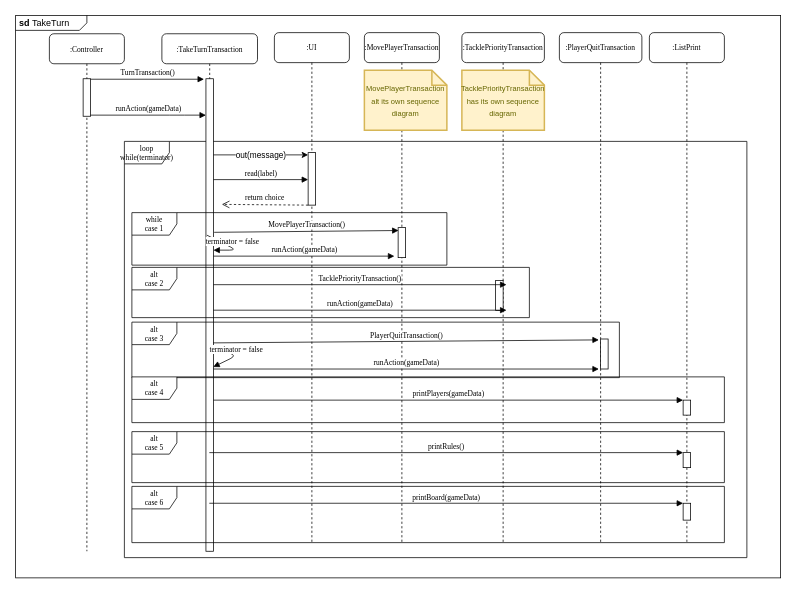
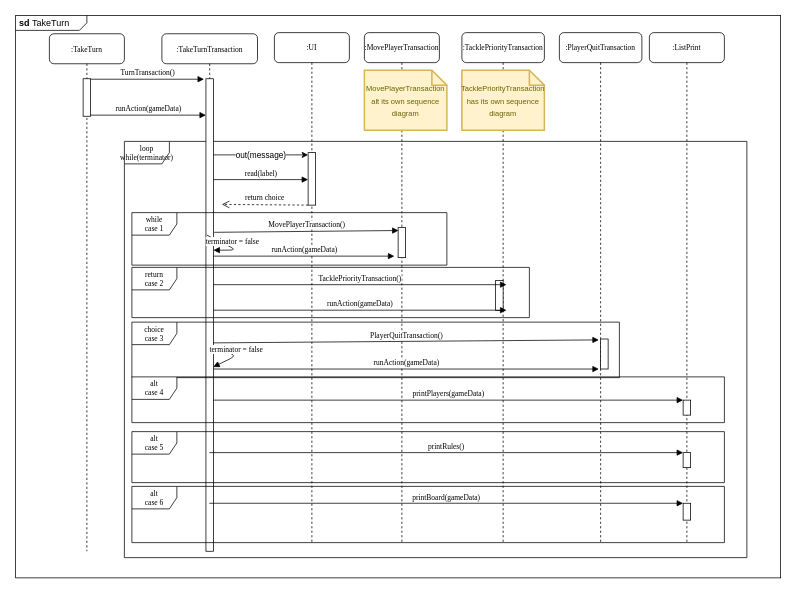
node ":Controller": label ":Controller" -> ":TakeTurn"
node "alt case 2": label "alt case 2" -> "return case 2"
node "alt case 3": label "alt case 3" -> "choice case 3"
